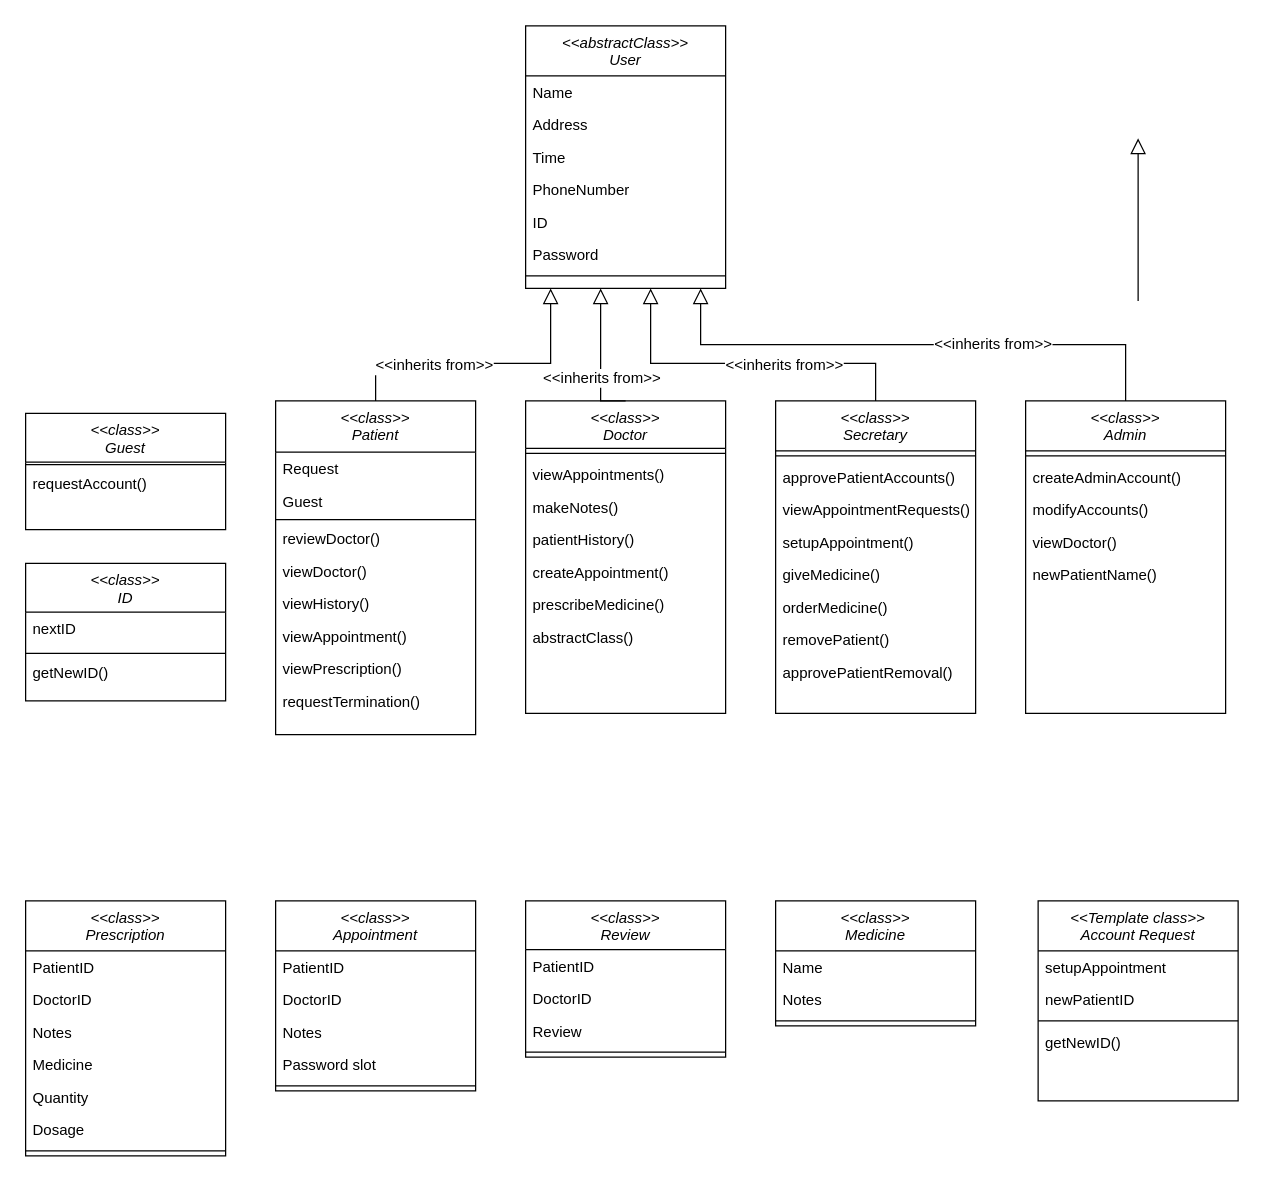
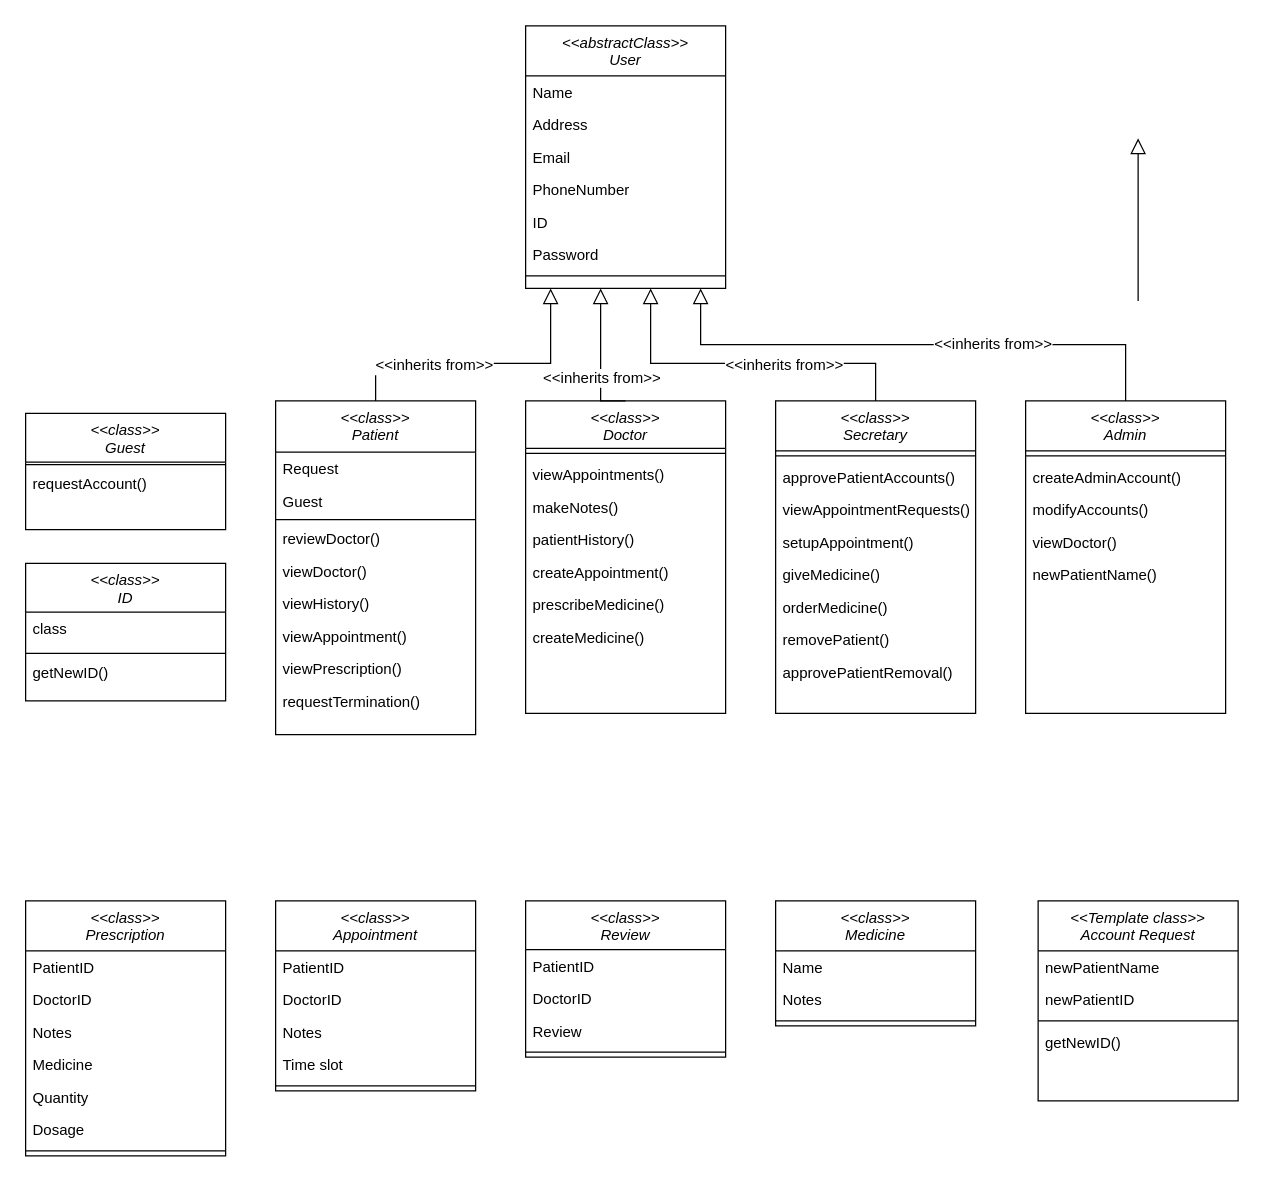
node "Time": label "Time" -> "Email"
node "nextID": label "nextID" -> "class"
node "abstractClass()": label "abstractClass()" -> "createMedicine()"
node "setupAppointment": label "setupAppointment" -> "newPatientName"
node "Password slot": label "Password slot" -> "Time slot"
